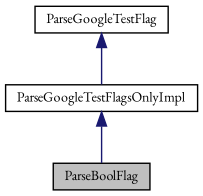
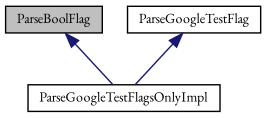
edge "ParseBoolFlag" -> "ParseGoogleTestFlagsOnlyImpl": reversed
